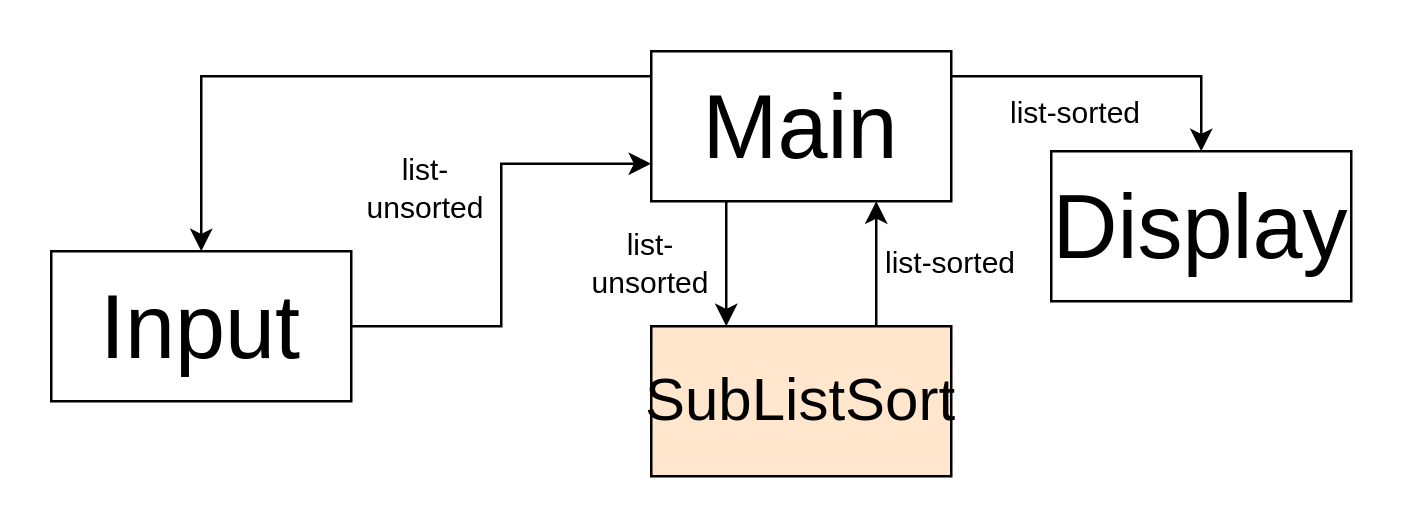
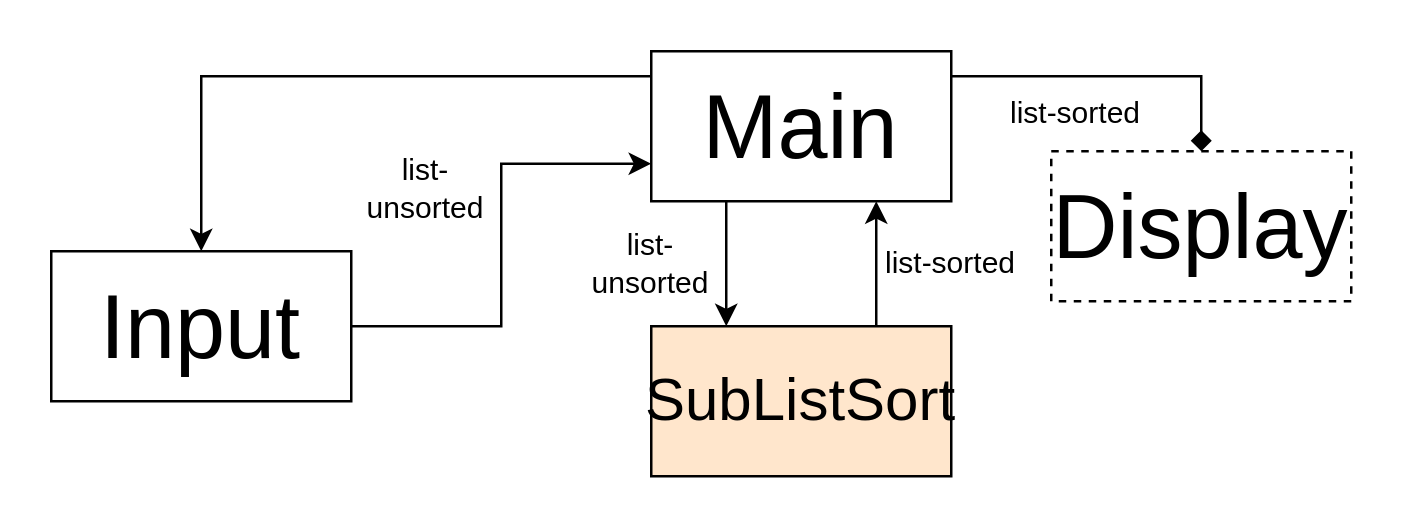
edge "Main" -> "Display": arrowhead classic -> diamond
node "Display": style solid -> dashed
